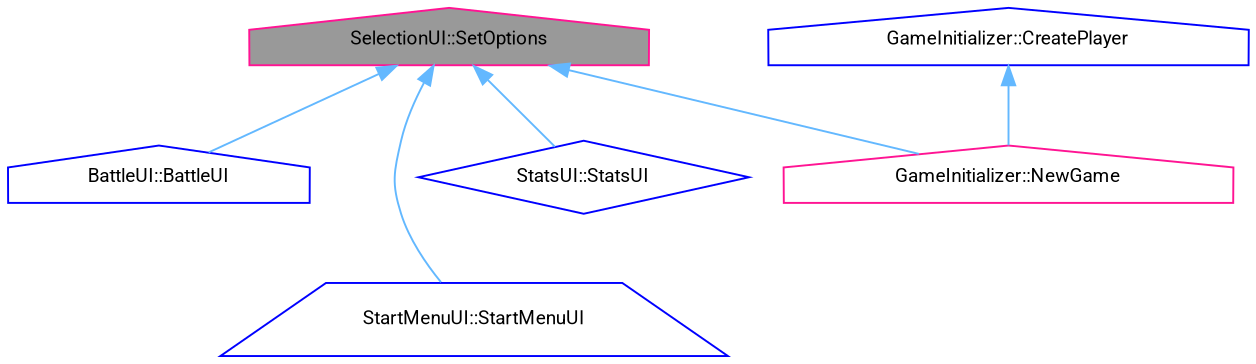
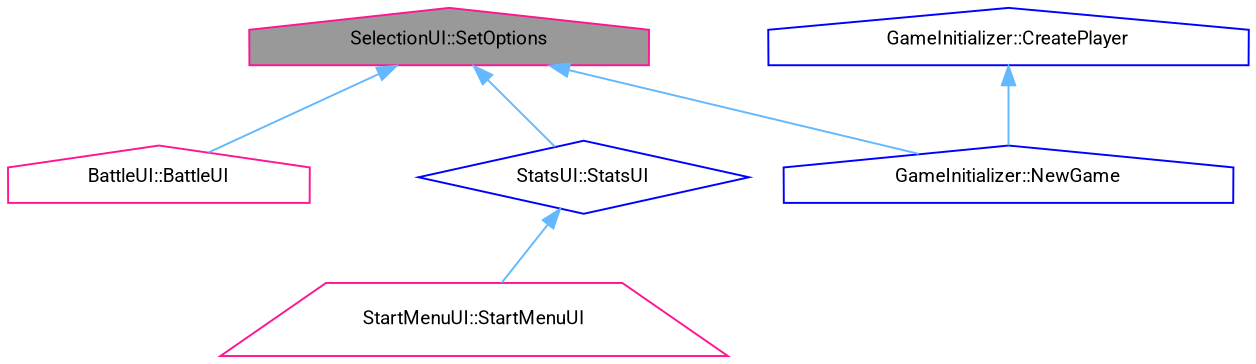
node "BattleUI::BattleUI": color blue -> deeppink
node "GameInitializer::NewGame": color deeppink -> blue
edge "StartMenuUI::StartMenuUI" -> "SelectionUI::SetOptions": now "StartMenuUI::StartMenuUI" -> "StatsUI::StatsUI"
node "StartMenuUI::StartMenuUI": color blue -> deeppink
